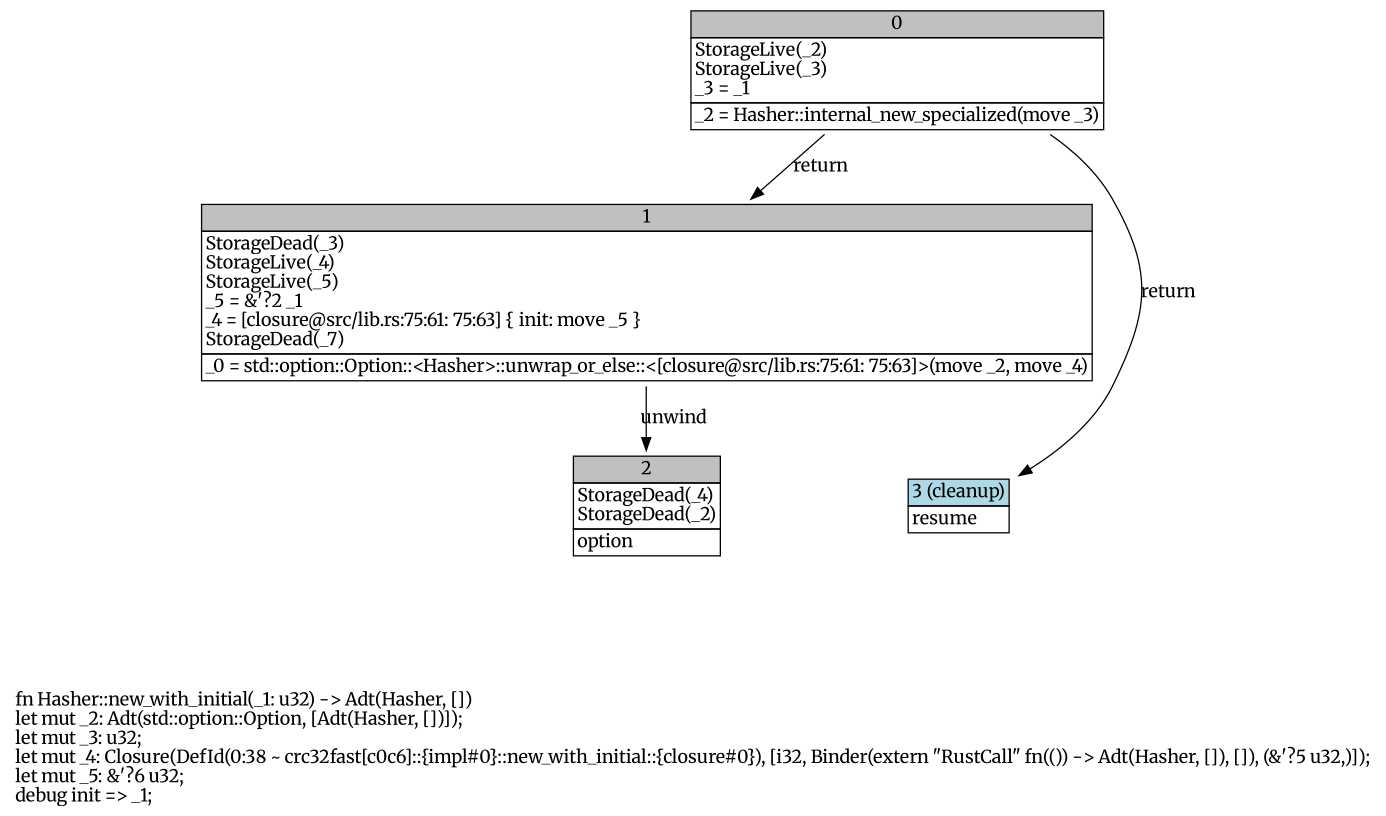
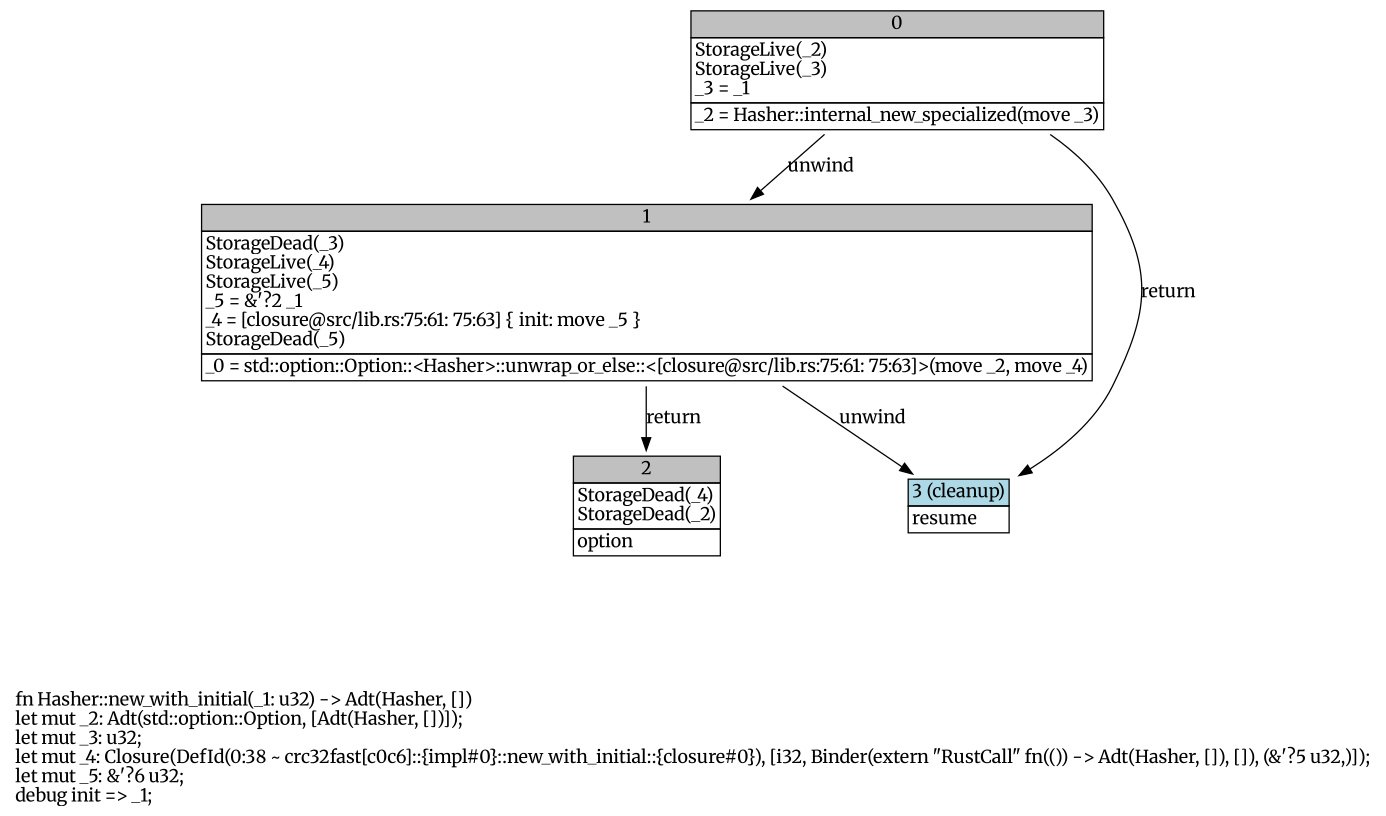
edge "0" -> "1": label "return" -> "unwind"
node "1": text "StorageDead(_7)" -> "StorageDead(_5)"
edge "1" -> "2": label "unwind" -> "return"
edge "1" -> "3 (cleanup)": added, label "unwind"
